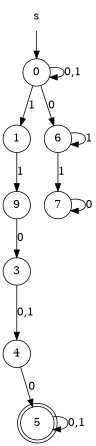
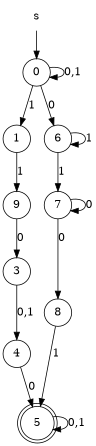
node "8": added
